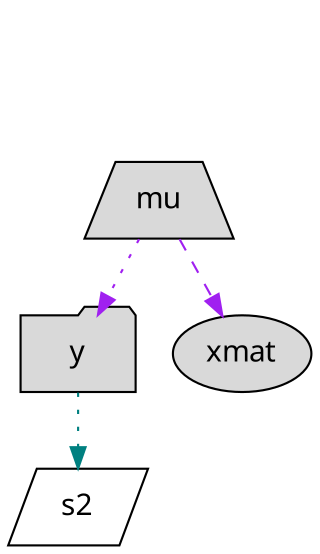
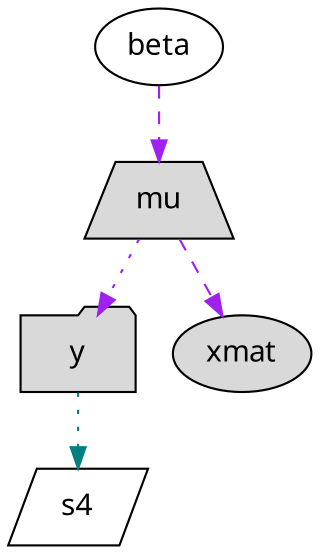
node "beta": added
node "s2": label "s2" -> "s4"
